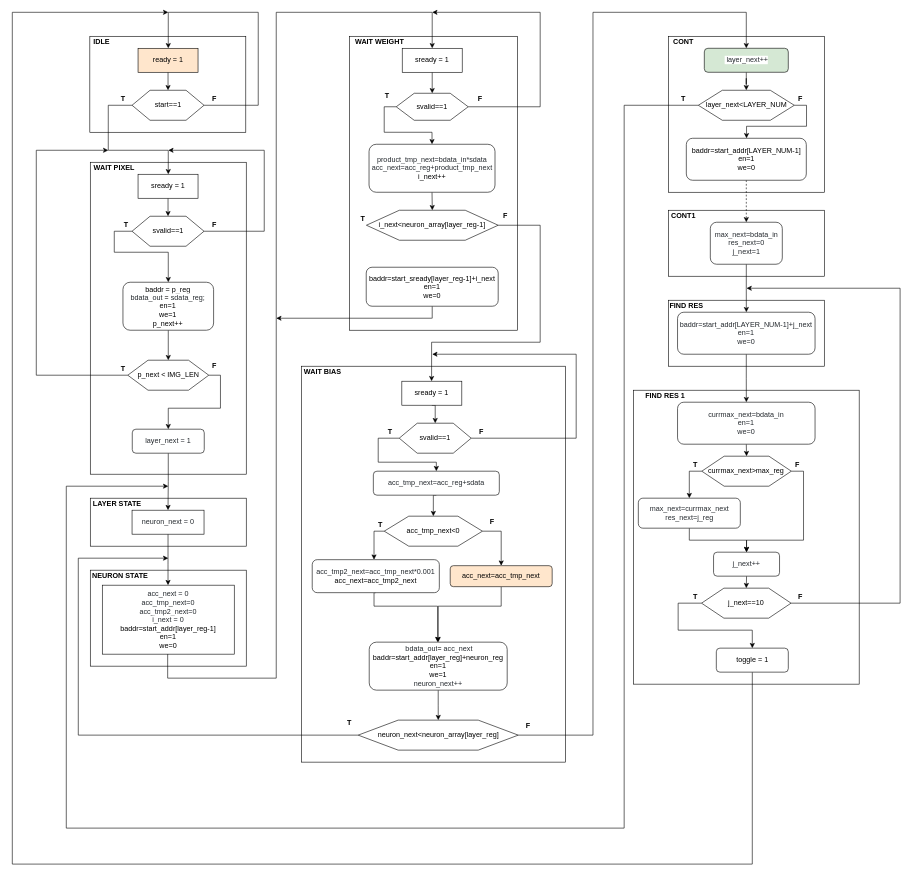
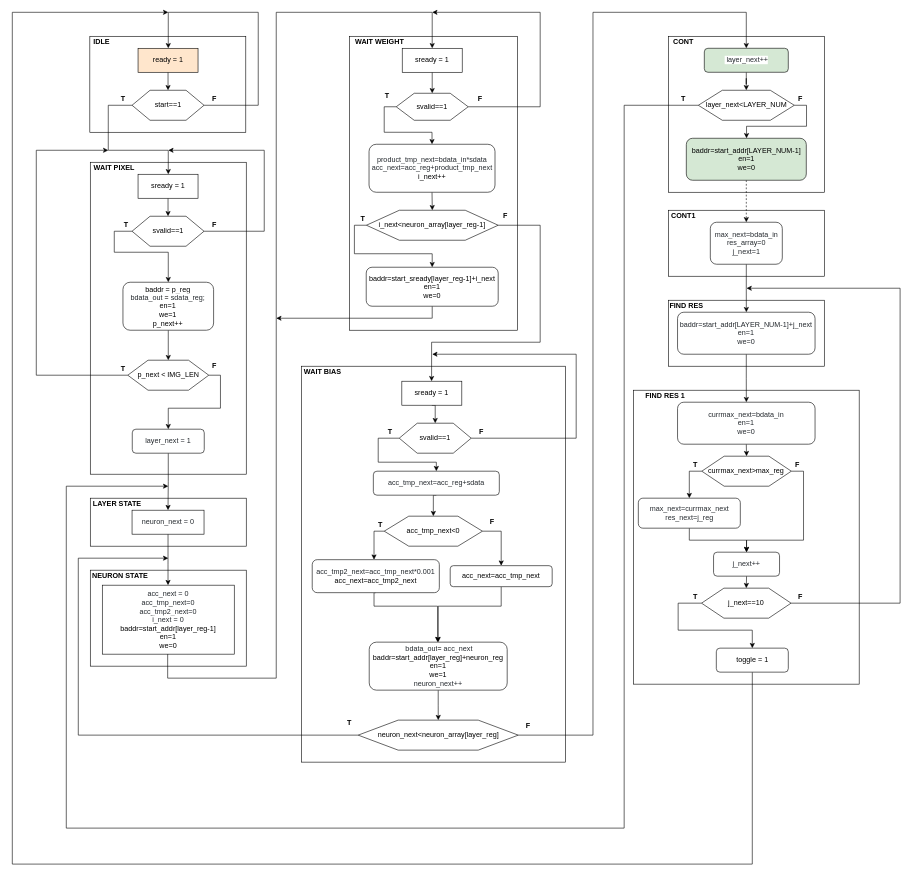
node "baddr=start_addr[LAYER_NUM-1] en=1 we=0": fillcolor #ffffff -> #d5e8d4
edge "i_next<neuron_array[layer_reg-1]" -> "baddr=start_sready[layer_reg-1]+i_next en=1 we=0": added
node "max_next=bdata_in res_next=0 j_next=1": label "max_next=bdata_in res_next=0 j_next=1" -> "max_next=bdata_in res_array=0 j_next=1"
node "acc_next=acc_tmp_next": fillcolor #ffe6cc -> #ffffff
